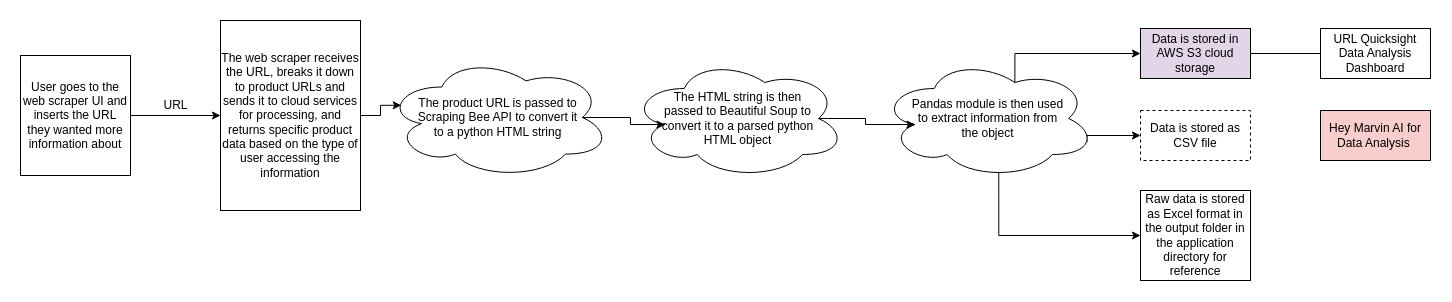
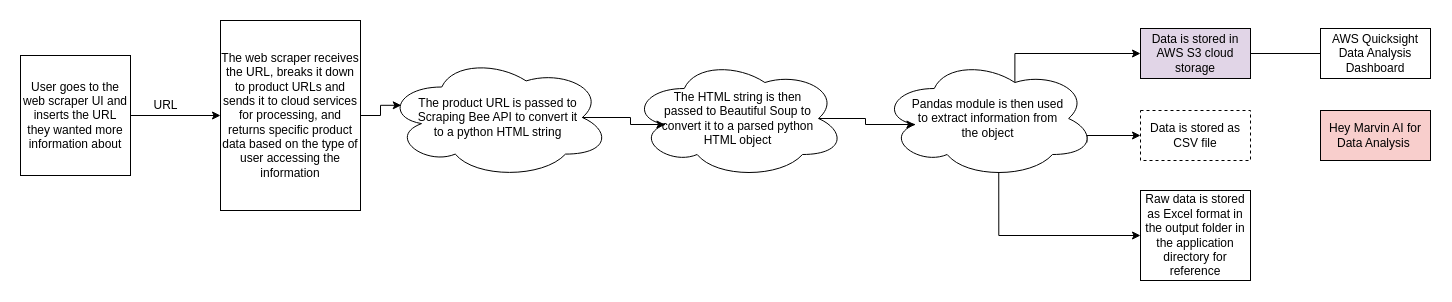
node "URL Quicksight Data Analysis Dashboard": label "URL Quicksight Data Analysis Dashboard" -> "AWS Quicksight Data Analysis Dashboard"
node "URL": moved (176, 106) -> (166, 106)
